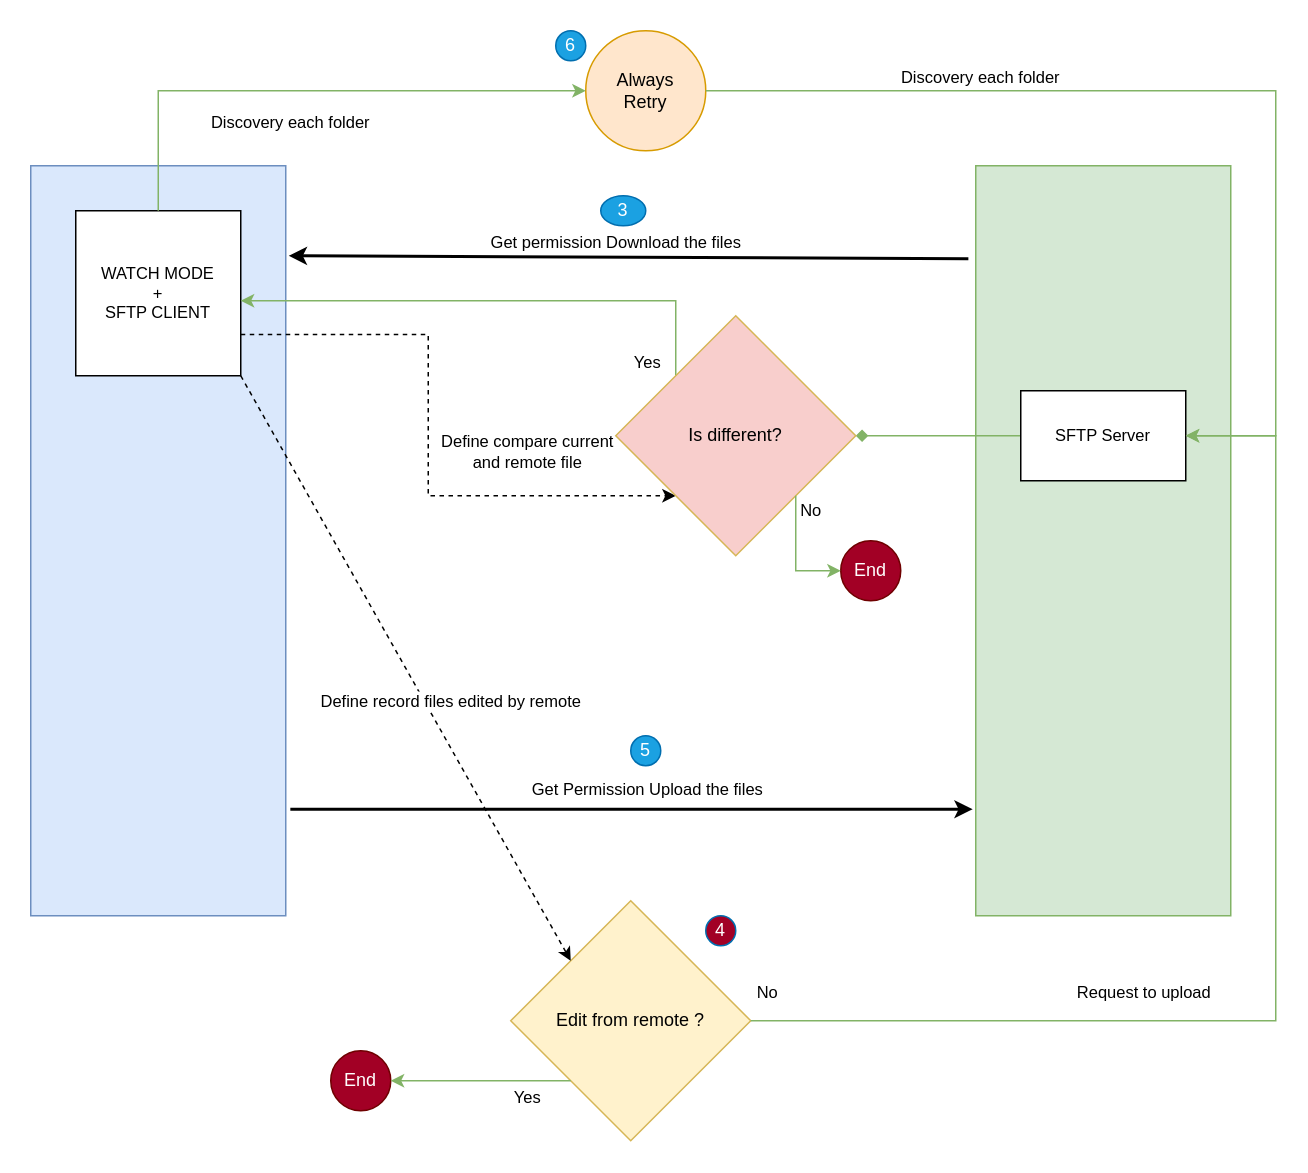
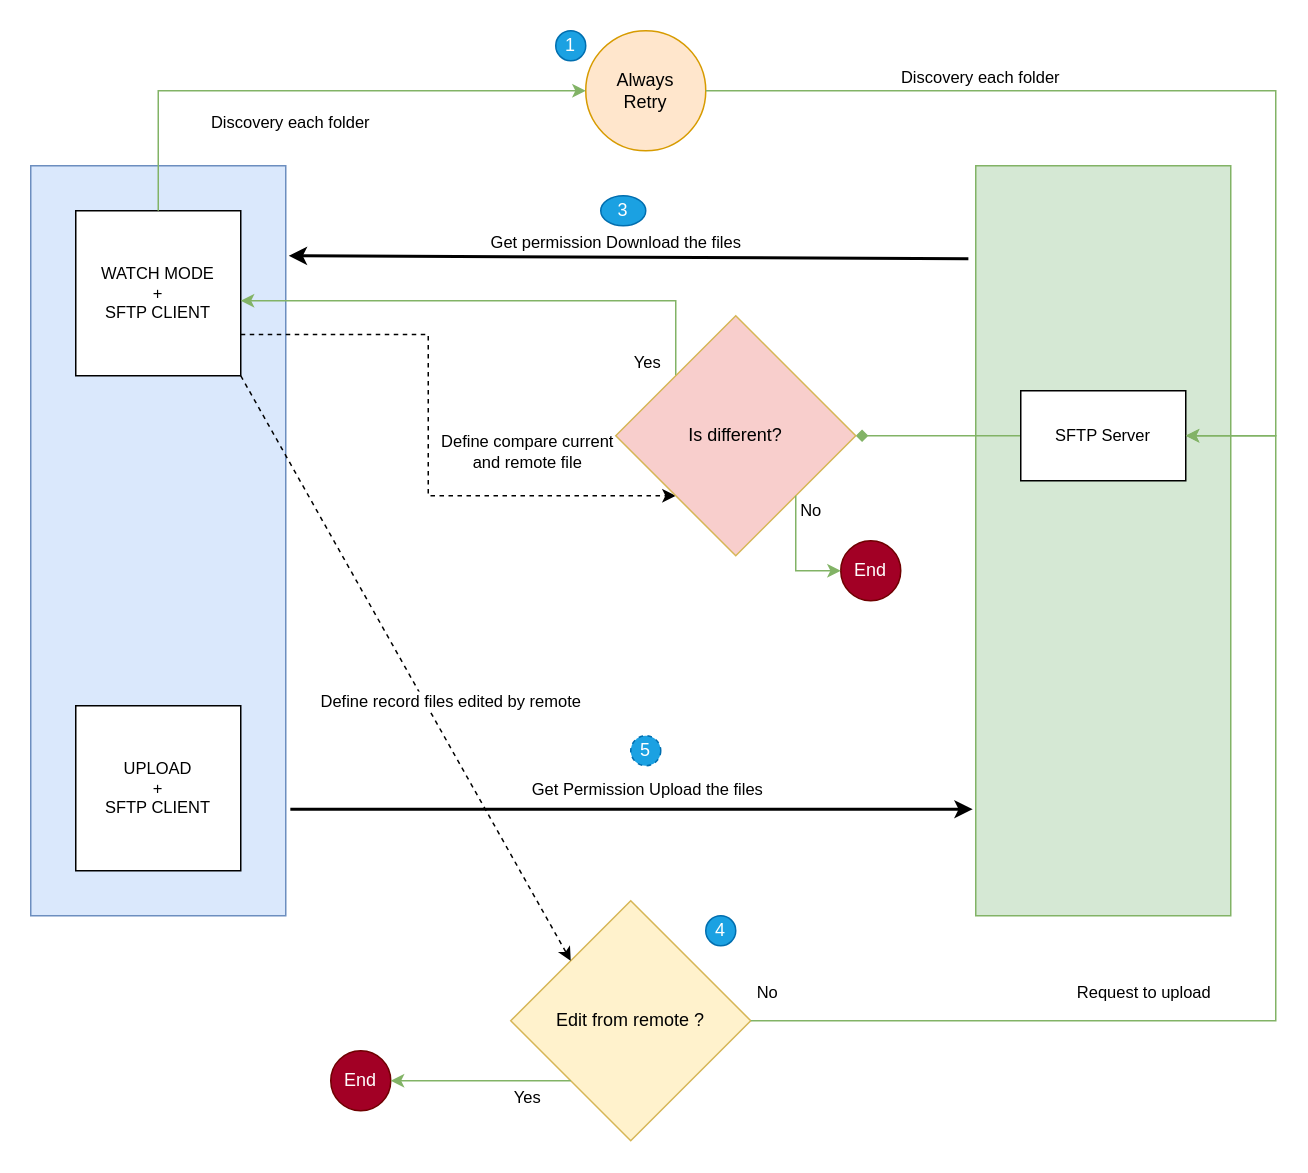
node "6": label "6" -> "1"
node "5": style solid -> dashed
node "UPLOAD+SFTP CLIENT": added
node "4": fillcolor #a20025 -> #1ba1e2
